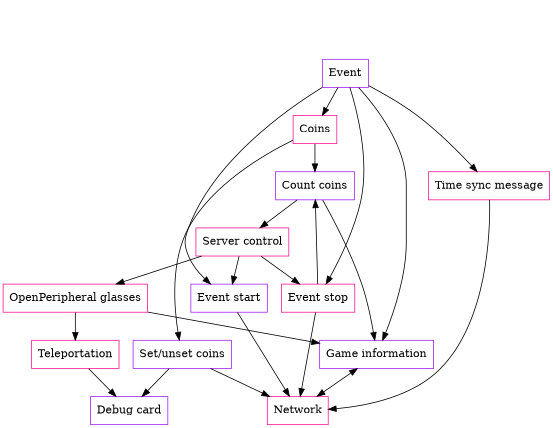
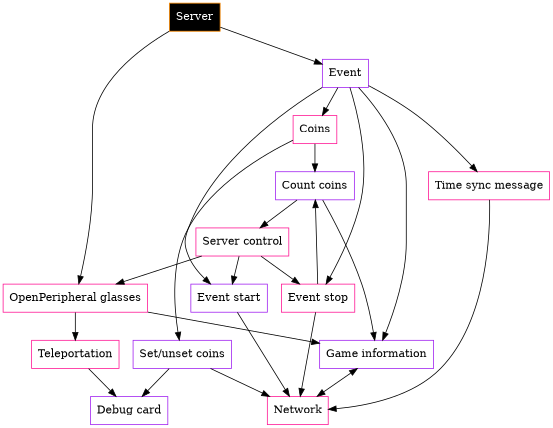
node "Server": added
